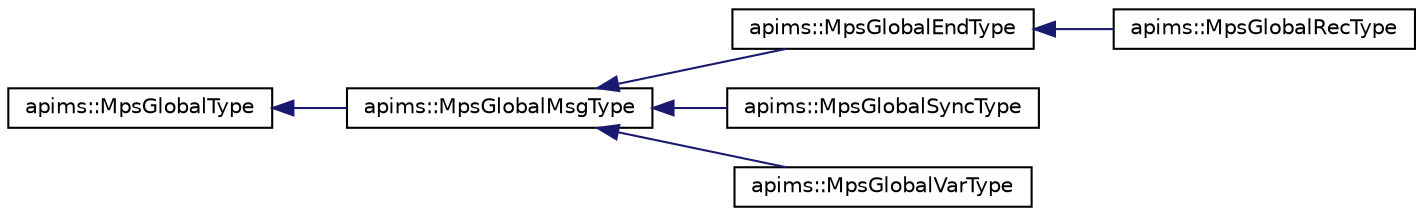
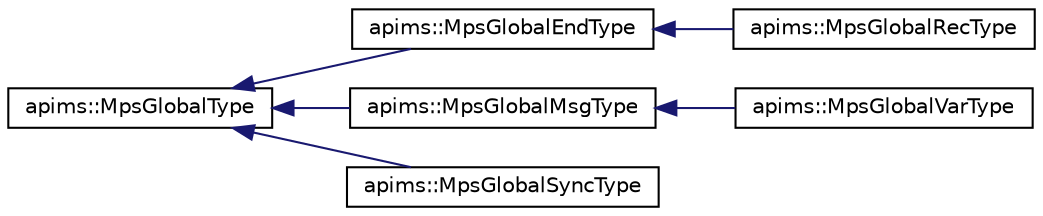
edge "apims::MpsGlobalEndType" -> "apims::MpsGlobalMsgType": now "apims::MpsGlobalEndType" -> "apims::MpsGlobalType"
edge "apims::MpsGlobalSyncType" -> "apims::MpsGlobalMsgType": now "apims::MpsGlobalSyncType" -> "apims::MpsGlobalType"
